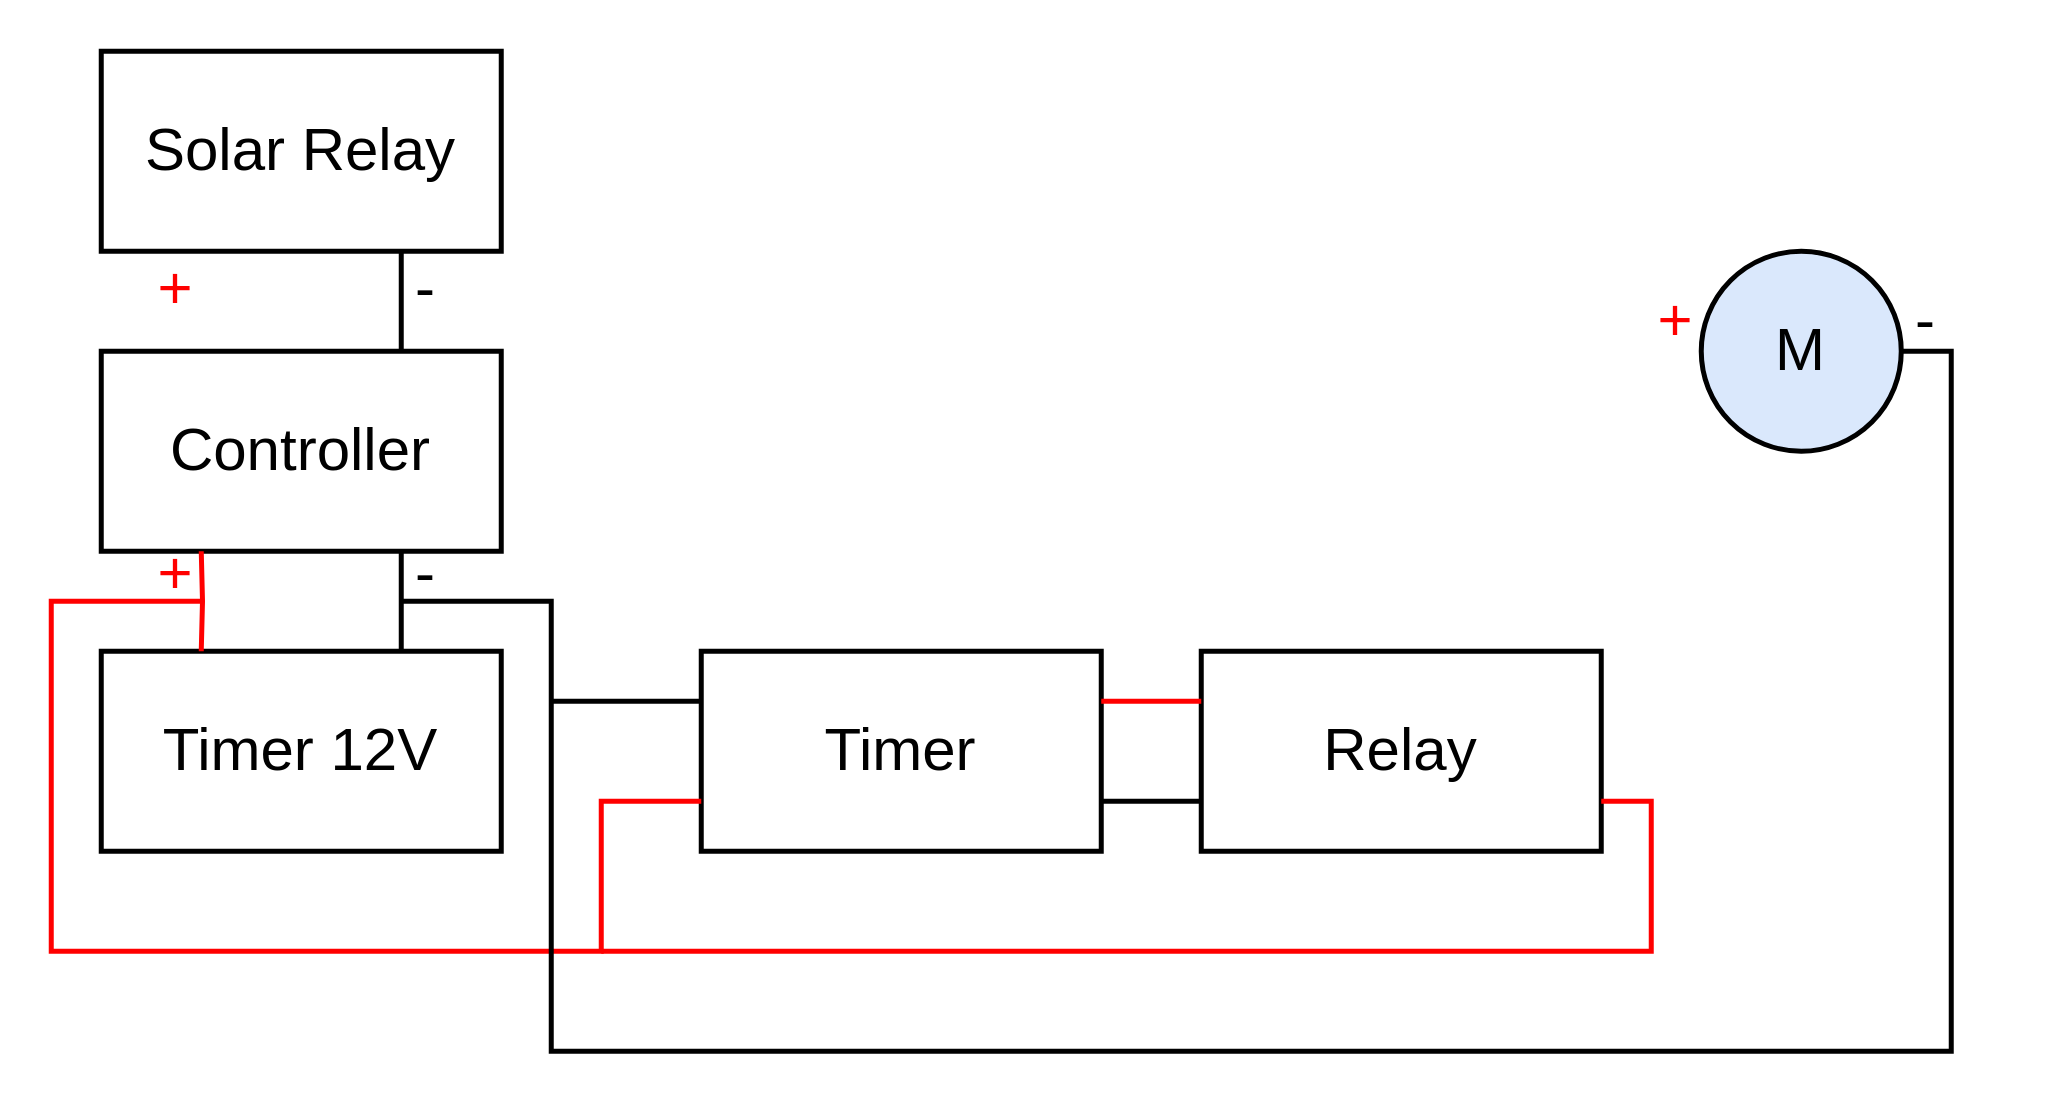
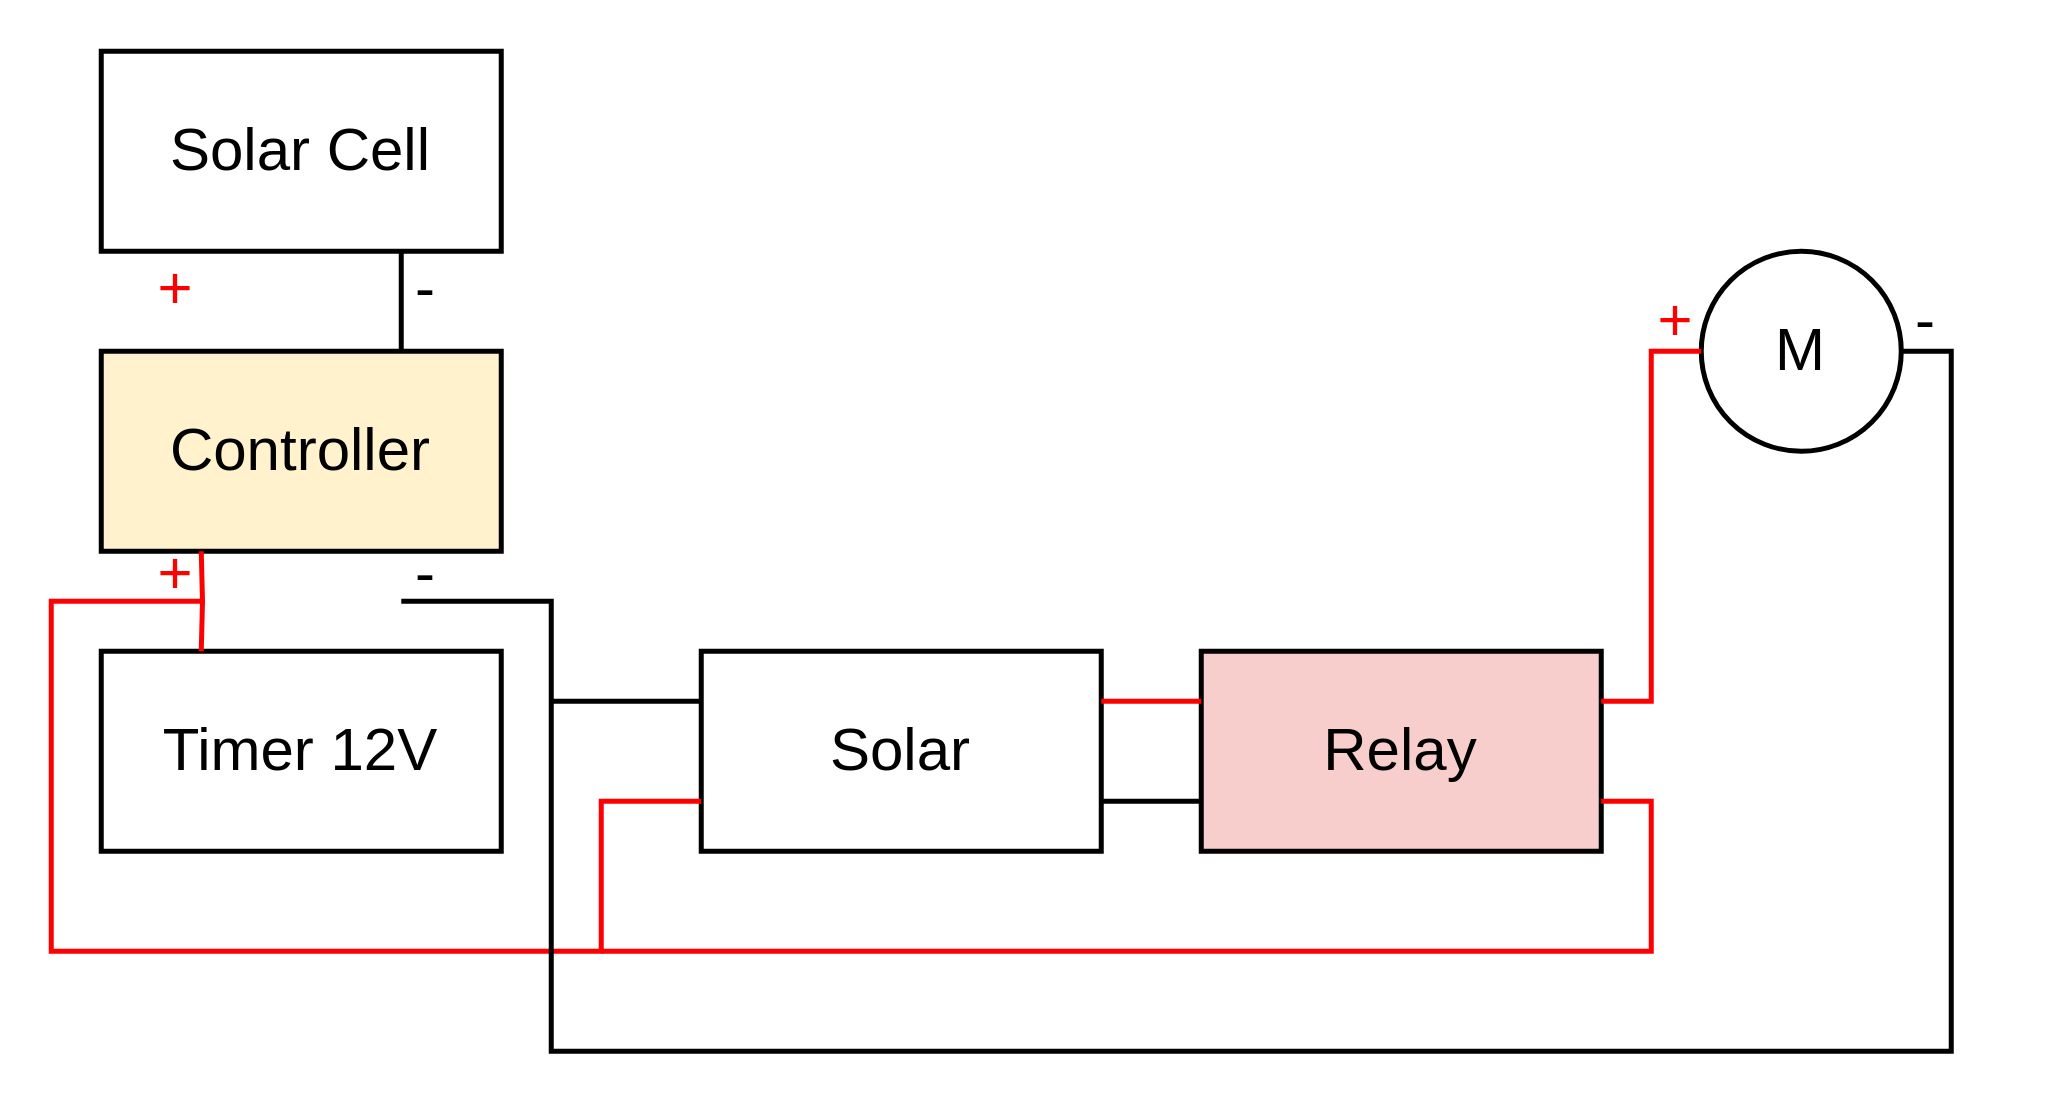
node "Solar Relay": label "Solar Relay" -> "Solar Cell"
node "M": fillcolor #dae8fc -> #ffffff
node "Controller": fillcolor #ffffff -> #fff2cc
edge "M" -- "Relay": added
edge "Controller" -- "Timer 12V": removed
node "Timer": label "Timer" -> "Solar"
node "Relay": fillcolor #ffffff -> #f8cecc
